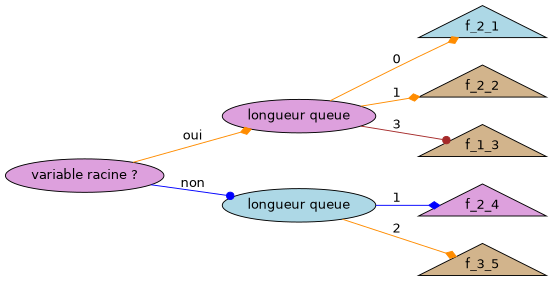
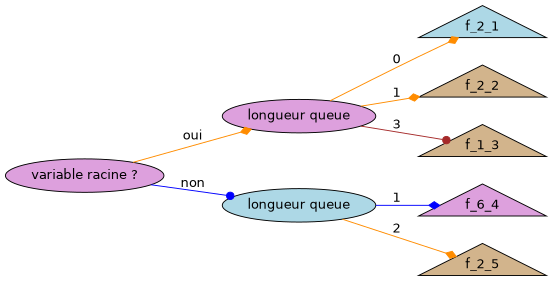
node "f_2_4": label "f_2_4" -> "f_6_4"
node "f_3_5": label "f_3_5" -> "f_2_5"
